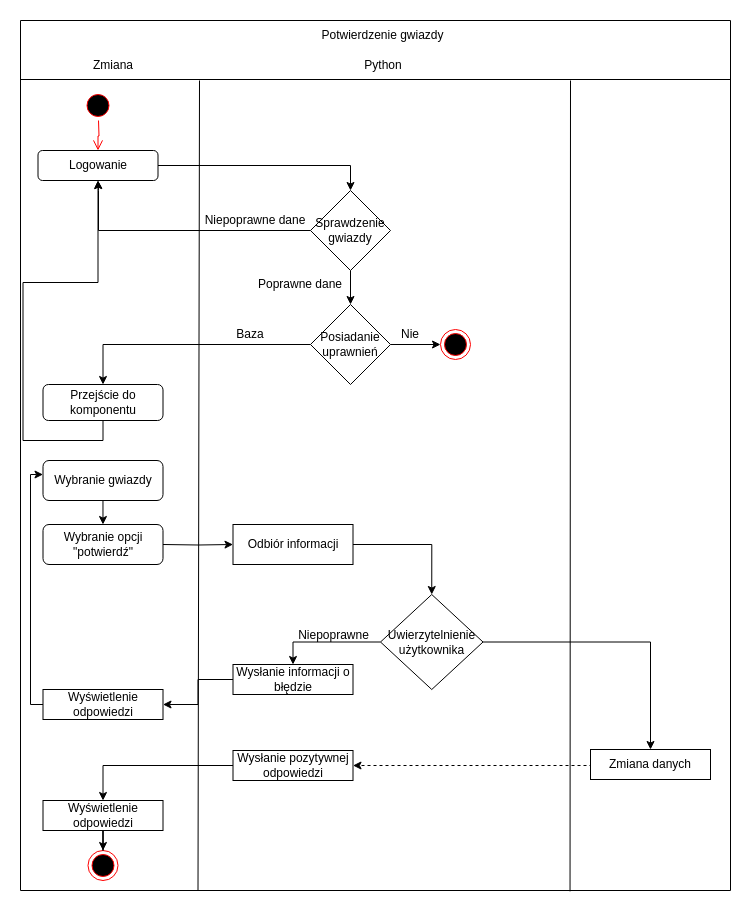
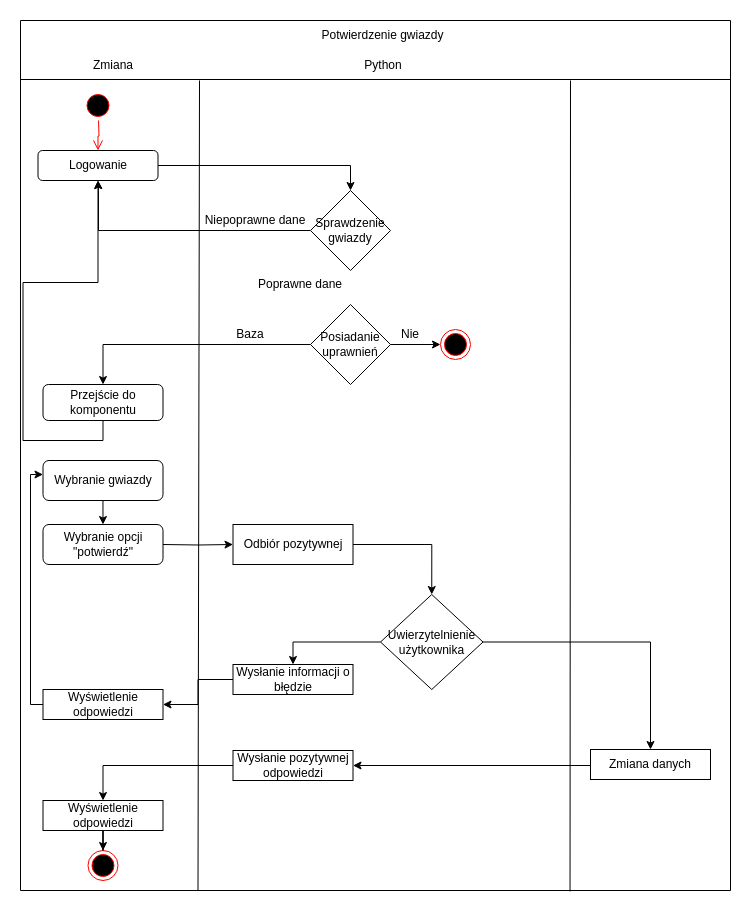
edge "Sprawdzenie gwiazdy" -> "Posiadanie uprawnień": removed
node "Odbiór informacji": label "Odbiór informacji" -> "Odbiór pozytywnej"
node "Niepoprawne": removed
edge "Zmiana danych" -> "Wysłanie pozytywnej odpowiedzi": style dashed -> solid
